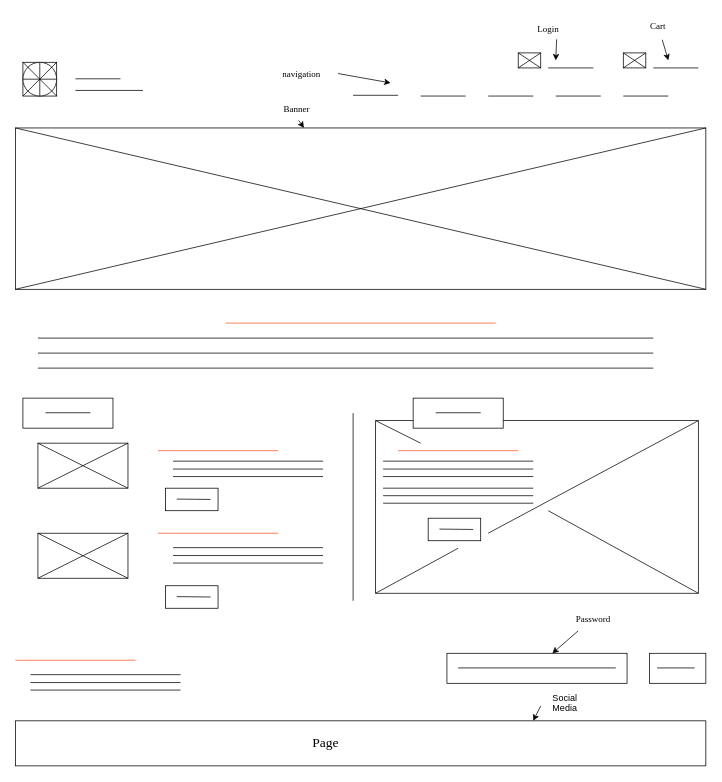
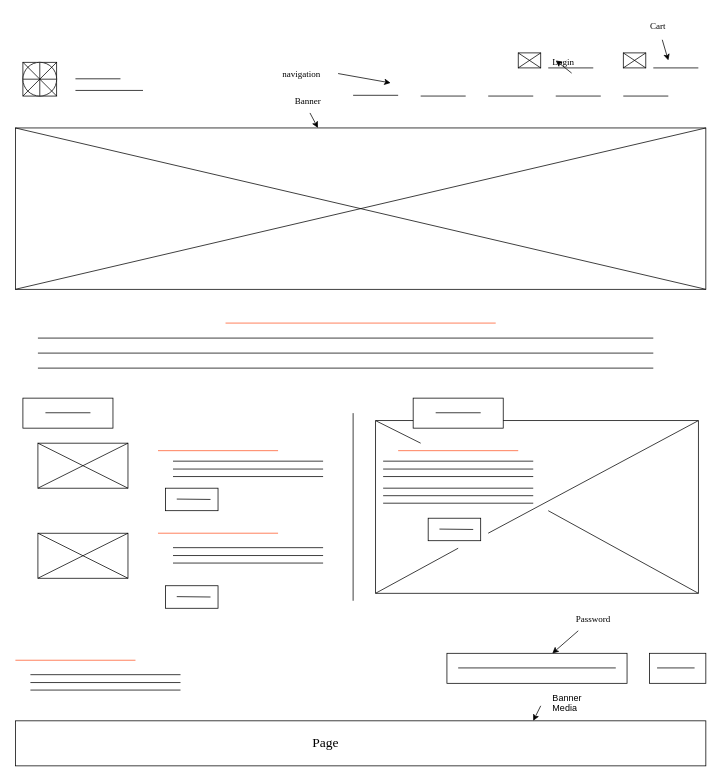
node "Login": moved (563, 29) -> (578, 62)
node "Banner": moved (282, 109) -> (293, 102)
node "Social Media": label "Social Media" -> "Banner Media"
